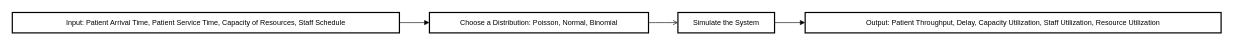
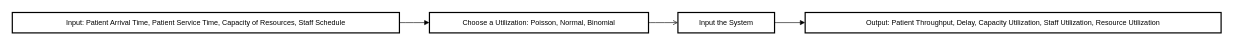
node "Choose a Distribution: Poisson, Normal, Binomial": label "Choose a Distribution: Poisson, Normal, Binomial" -> "Choose a Utilization: Poisson, Normal, Binomial"
node "Simulate the System": label "Simulate the System" -> "Input the System"
